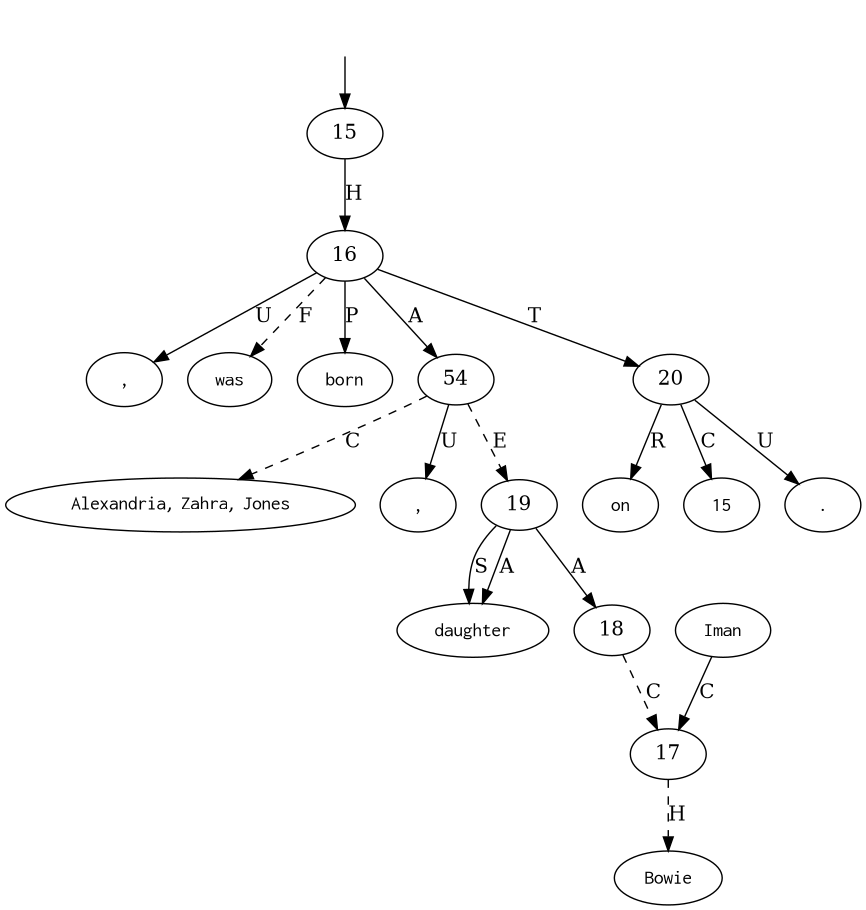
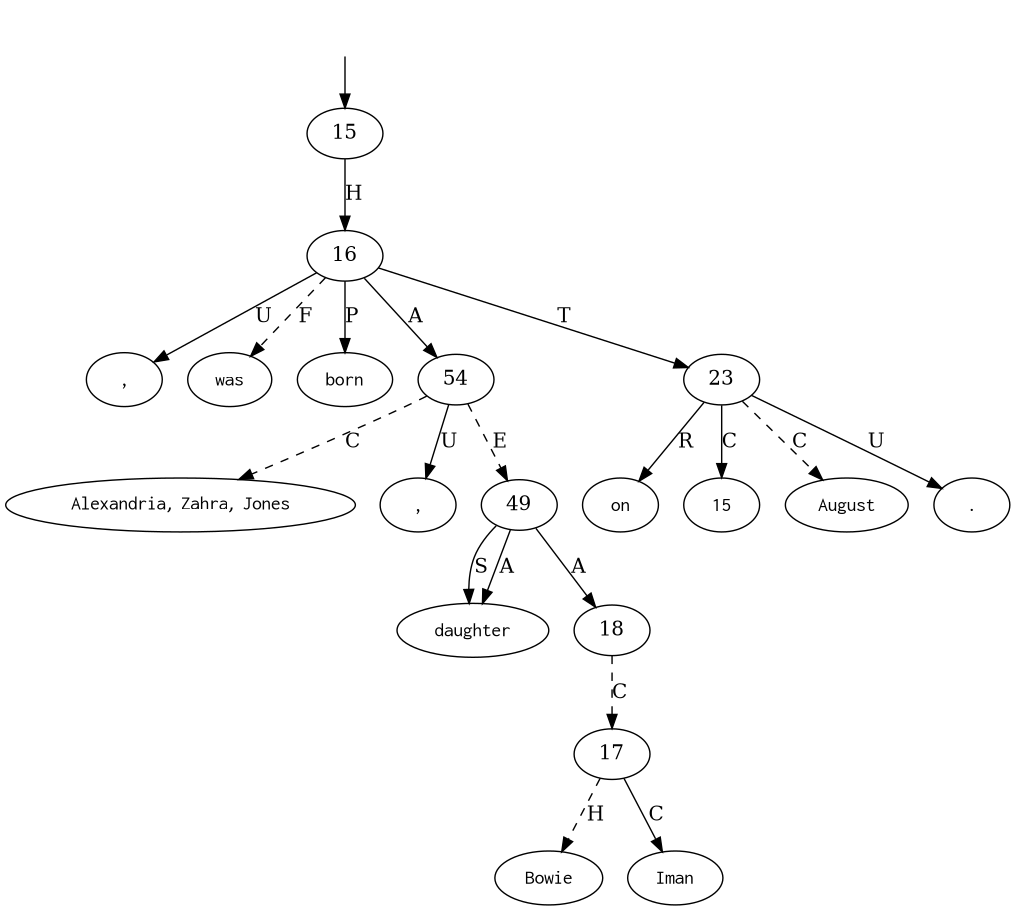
node "20": label "20" -> "23"
node "19": label "19" -> "49"
node "August": added
edge "Iman" -> "17": reversed
